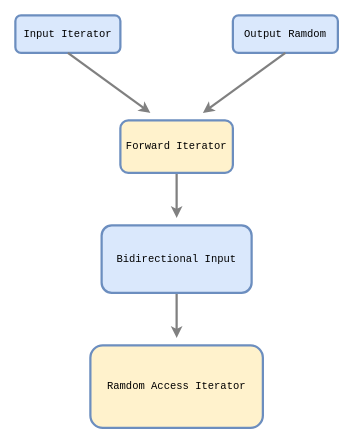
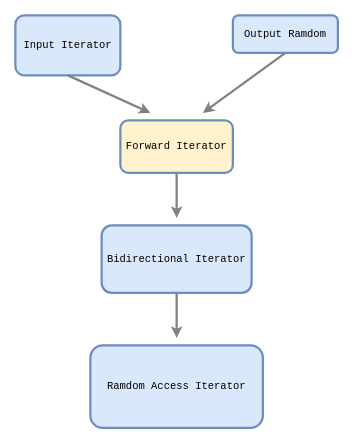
node "Input Iterator": size 105x38 -> 105x60
node "Bidirectional Input": label "Bidirectional Input" -> "Bidirectional Iterator"
node "Ramdom Access Iterator": fillcolor #fff2cc -> #dae8fc
